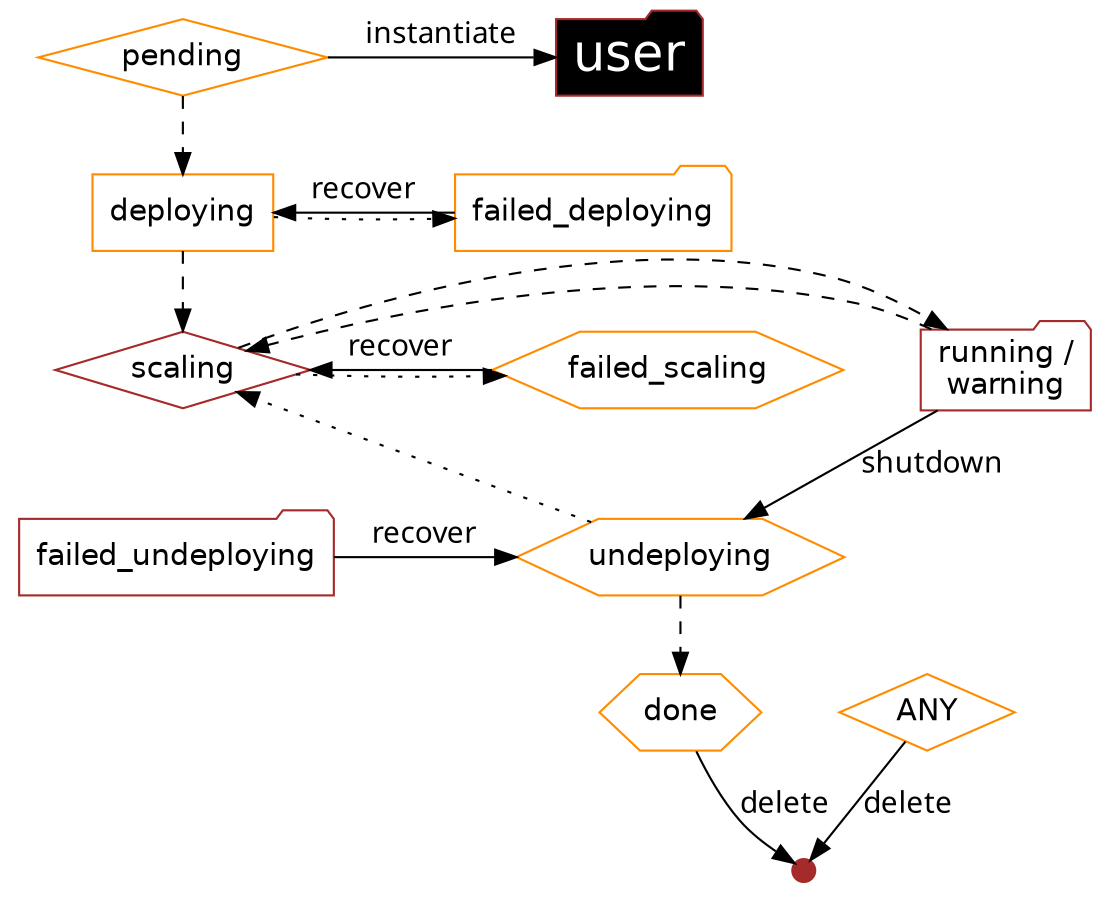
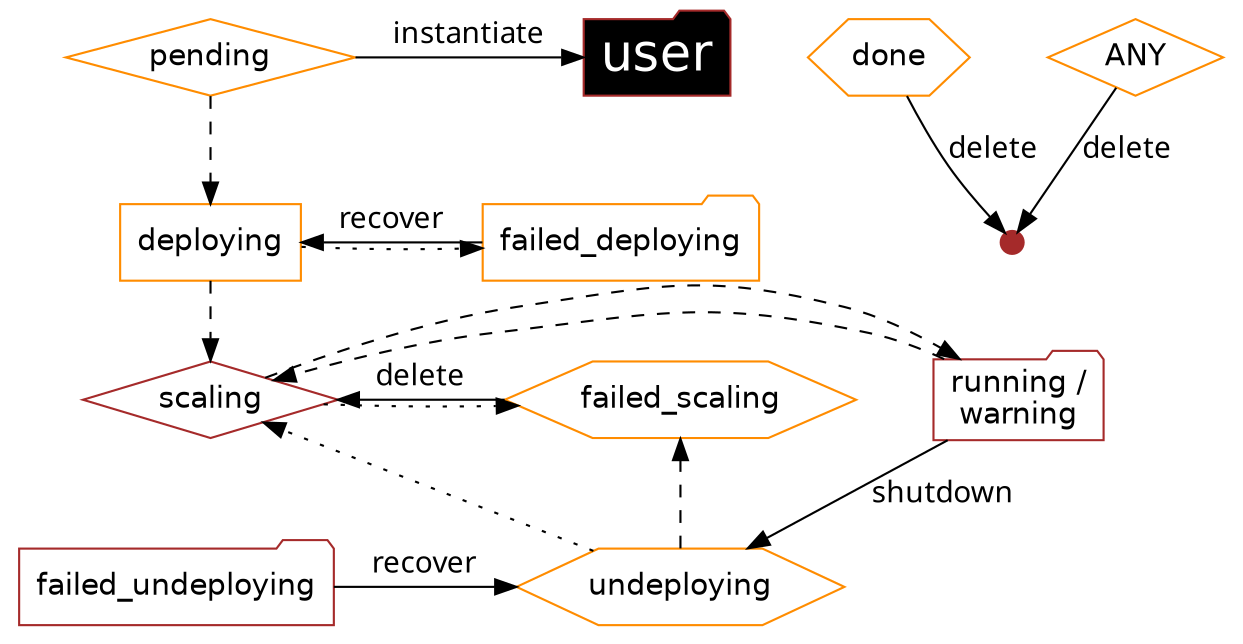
edge "failed_scaling" -> "scaling": label "recover" -> "delete"
edge "undeploying" -> "done": now "undeploying" -> "failed_scaling"
